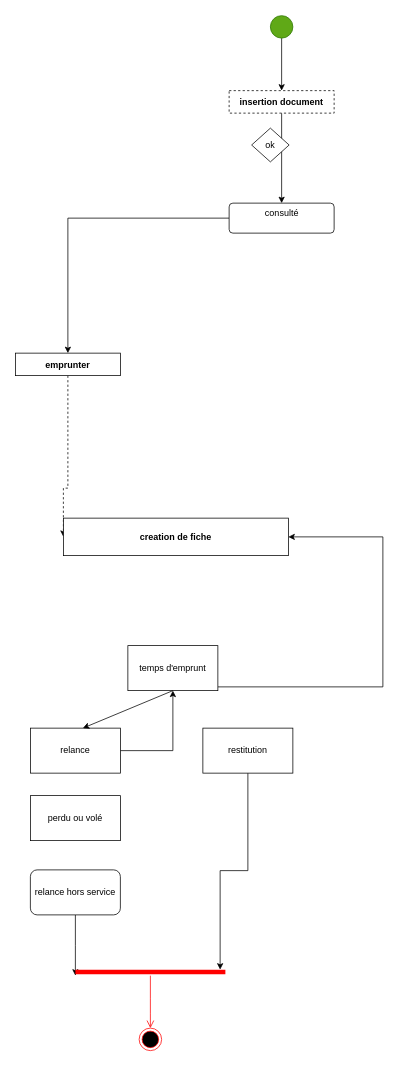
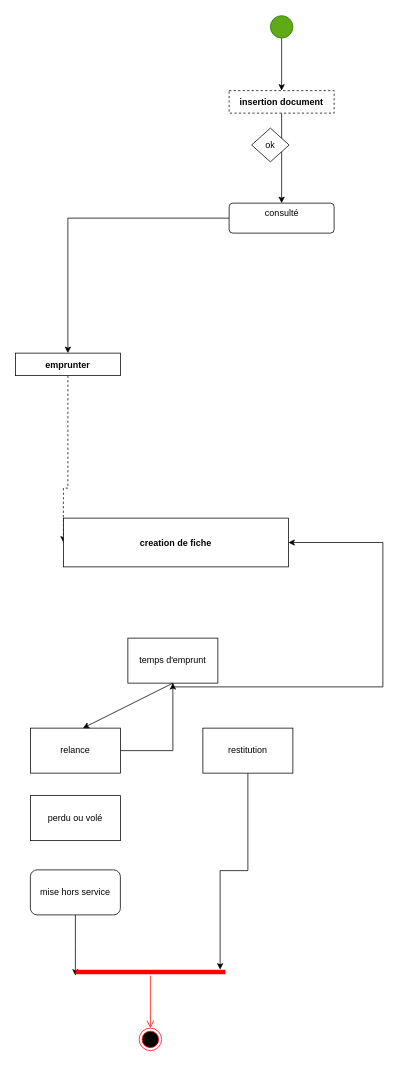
node "creation de fiche": size 225x38 -> 225x49
node "temps d'emprunt": moved (173, 668) -> (173, 660)
node "relance hors service": label "relance hors service" -> "mise hors service"
